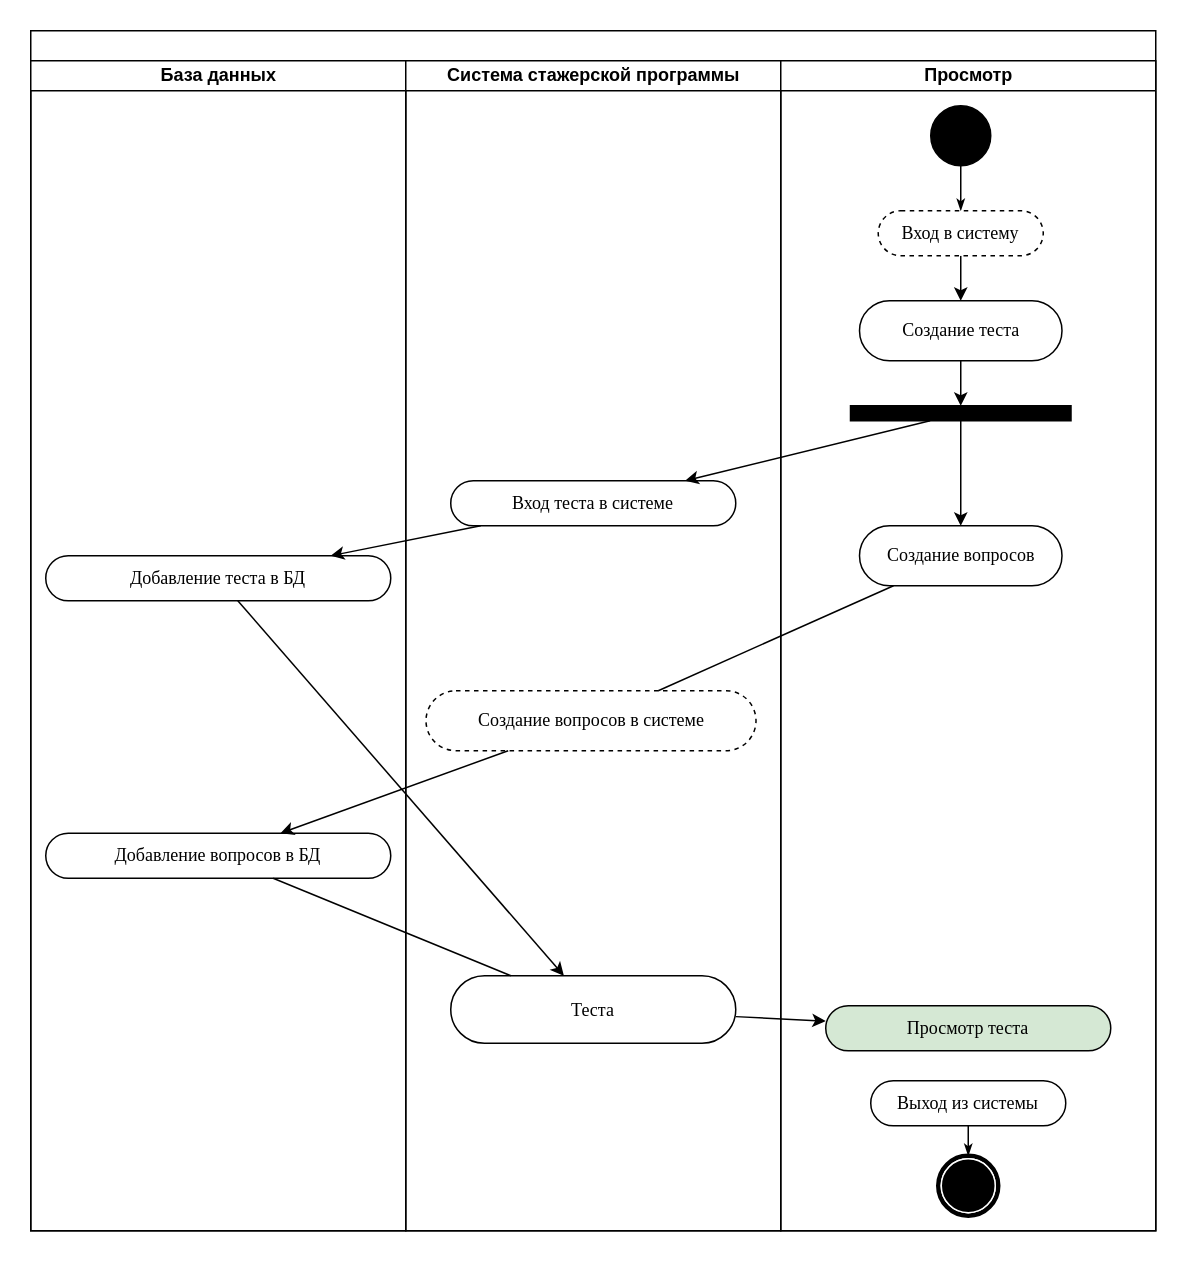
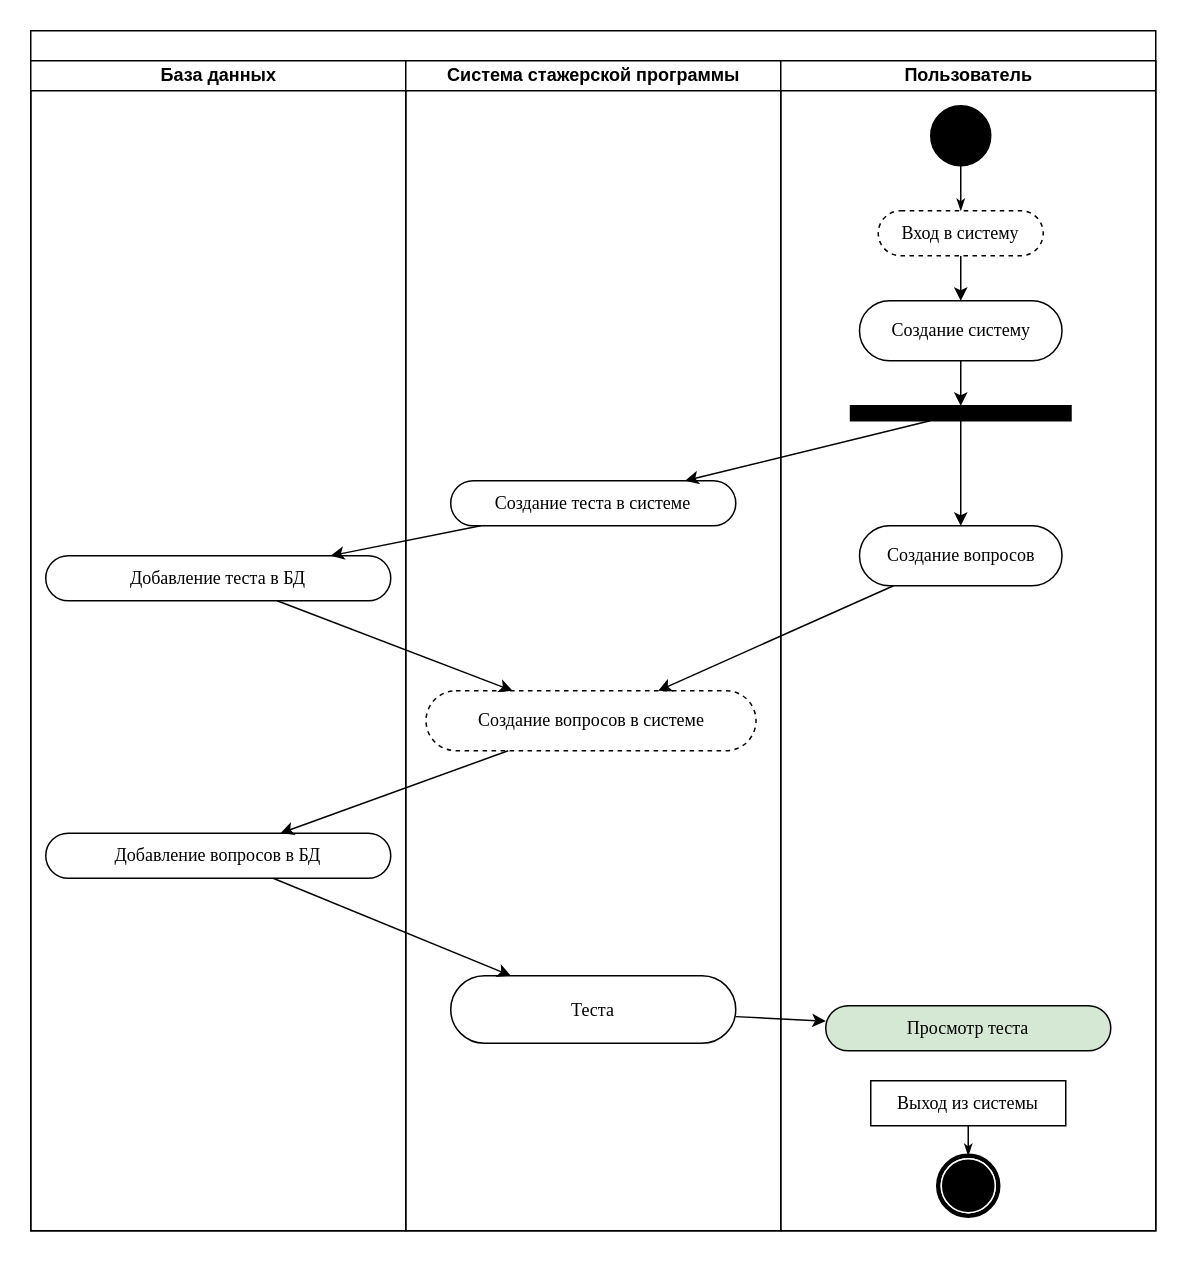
node "Просмотр": label "Просмотр" -> "Пользователь"
node "Создание теста": label "Создание теста" -> "Создание систему"
node "Вход теста в системе": label "Вход теста в системе" -> "Создание теста в системе"
edge "Создание вопросов" -- "Создание вопросов в системе": arrowhead none -> classic
edge "Добавление теста в БД" -> "Теста": now "Добавление теста в БД" -> "Создание вопросов в системе"
edge "Добавление вопросов в БД" -- "Теста": arrowhead none -> classic
node "Выход из системы": shape rounded rectangle -> rectangle
